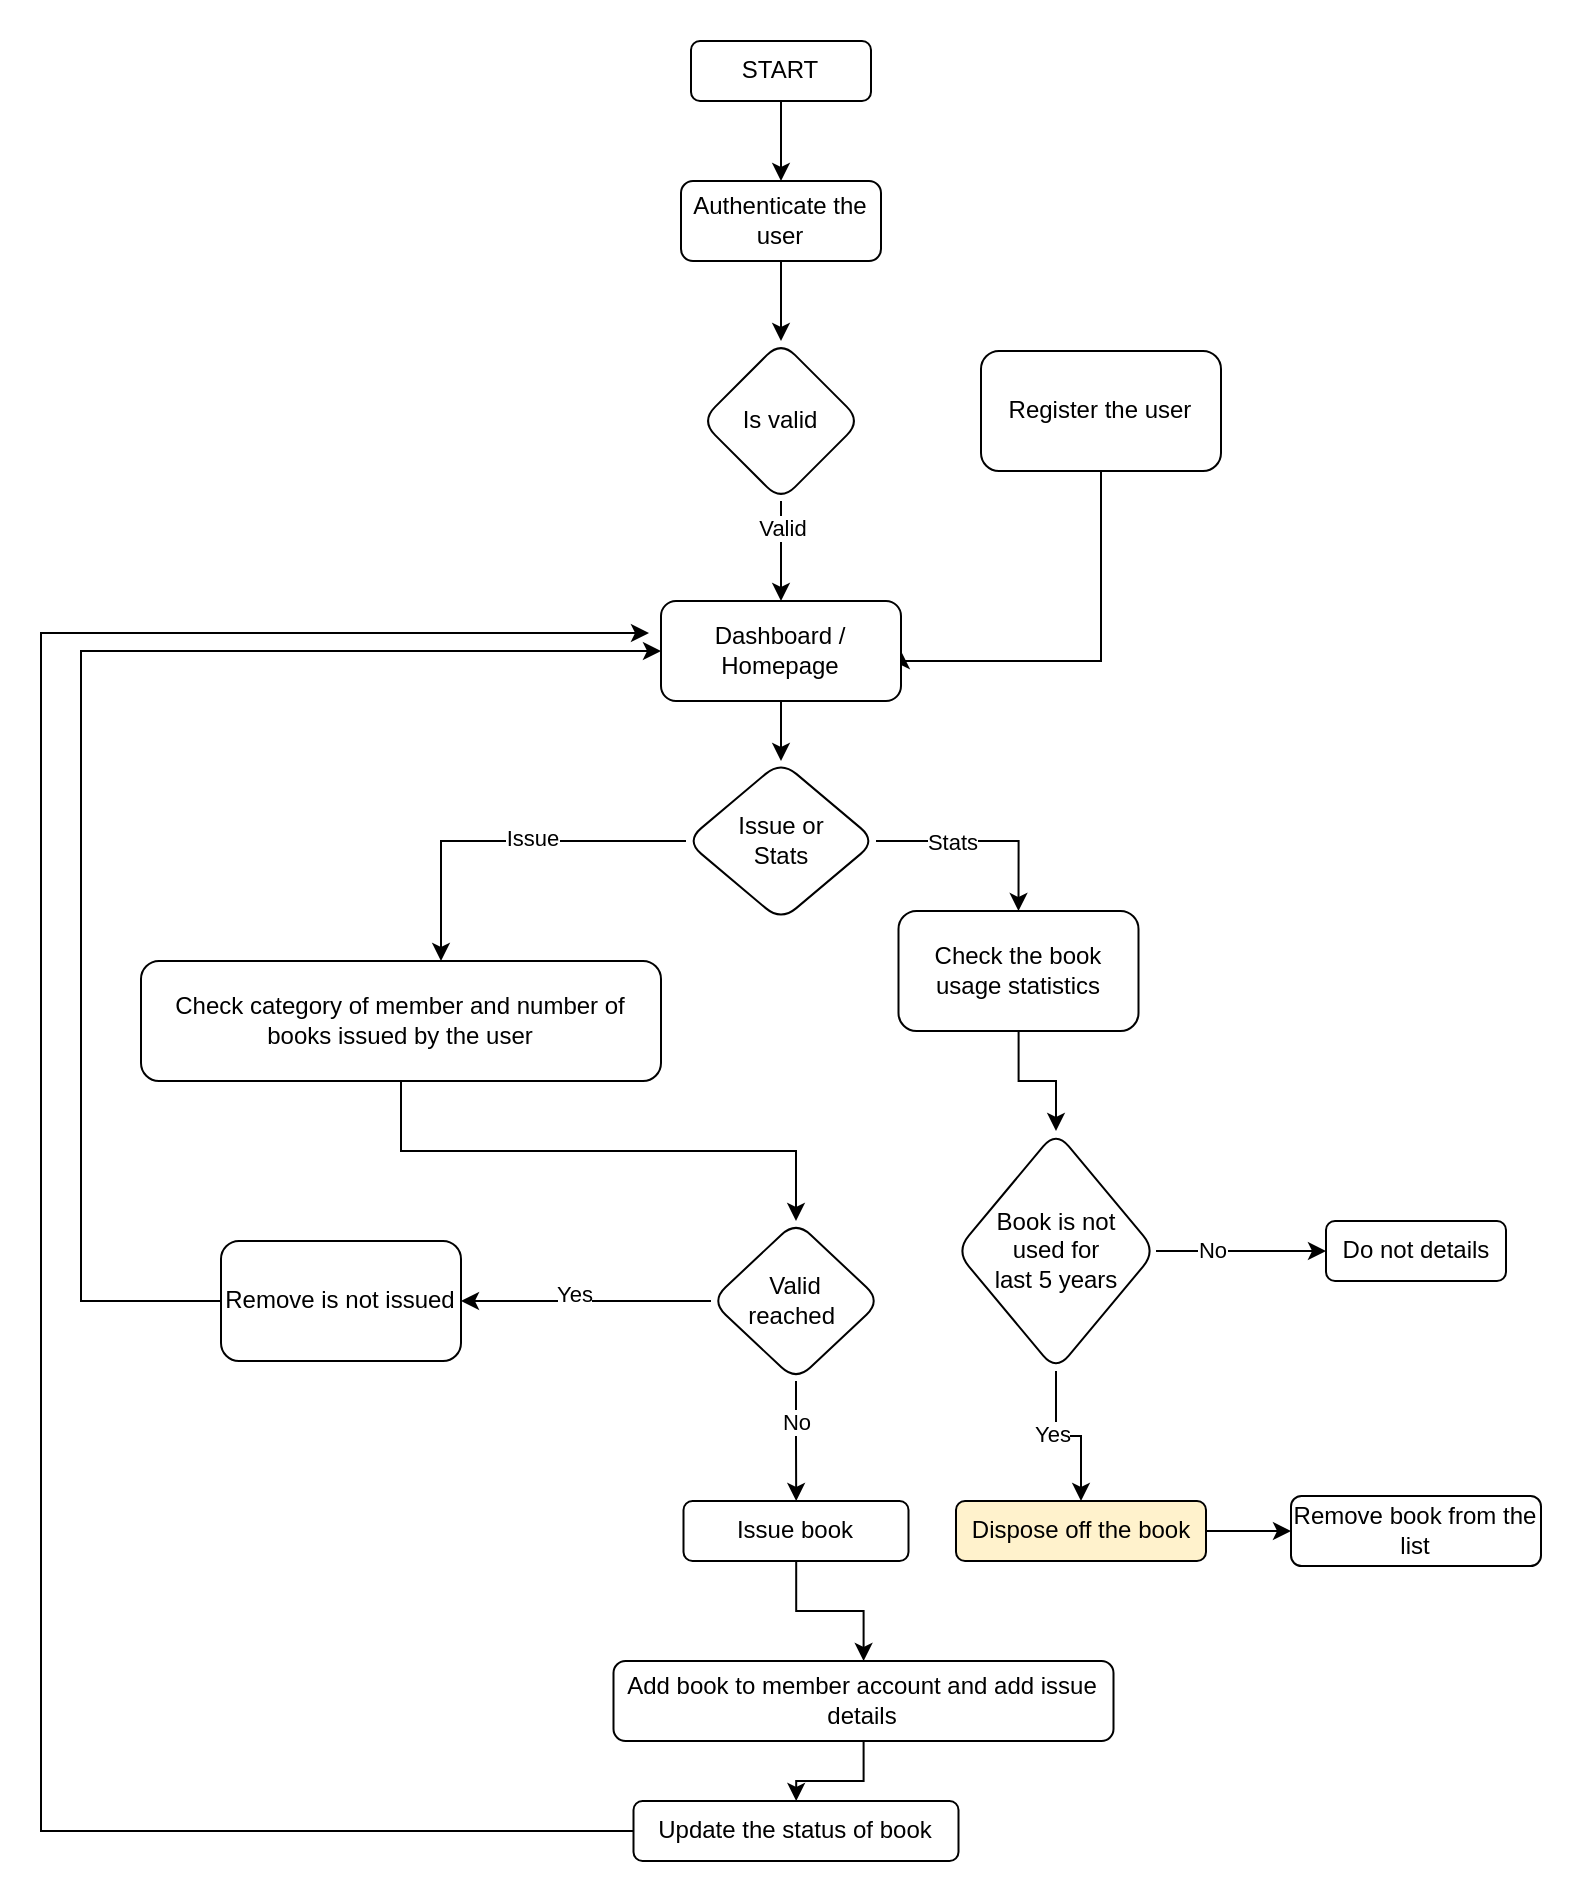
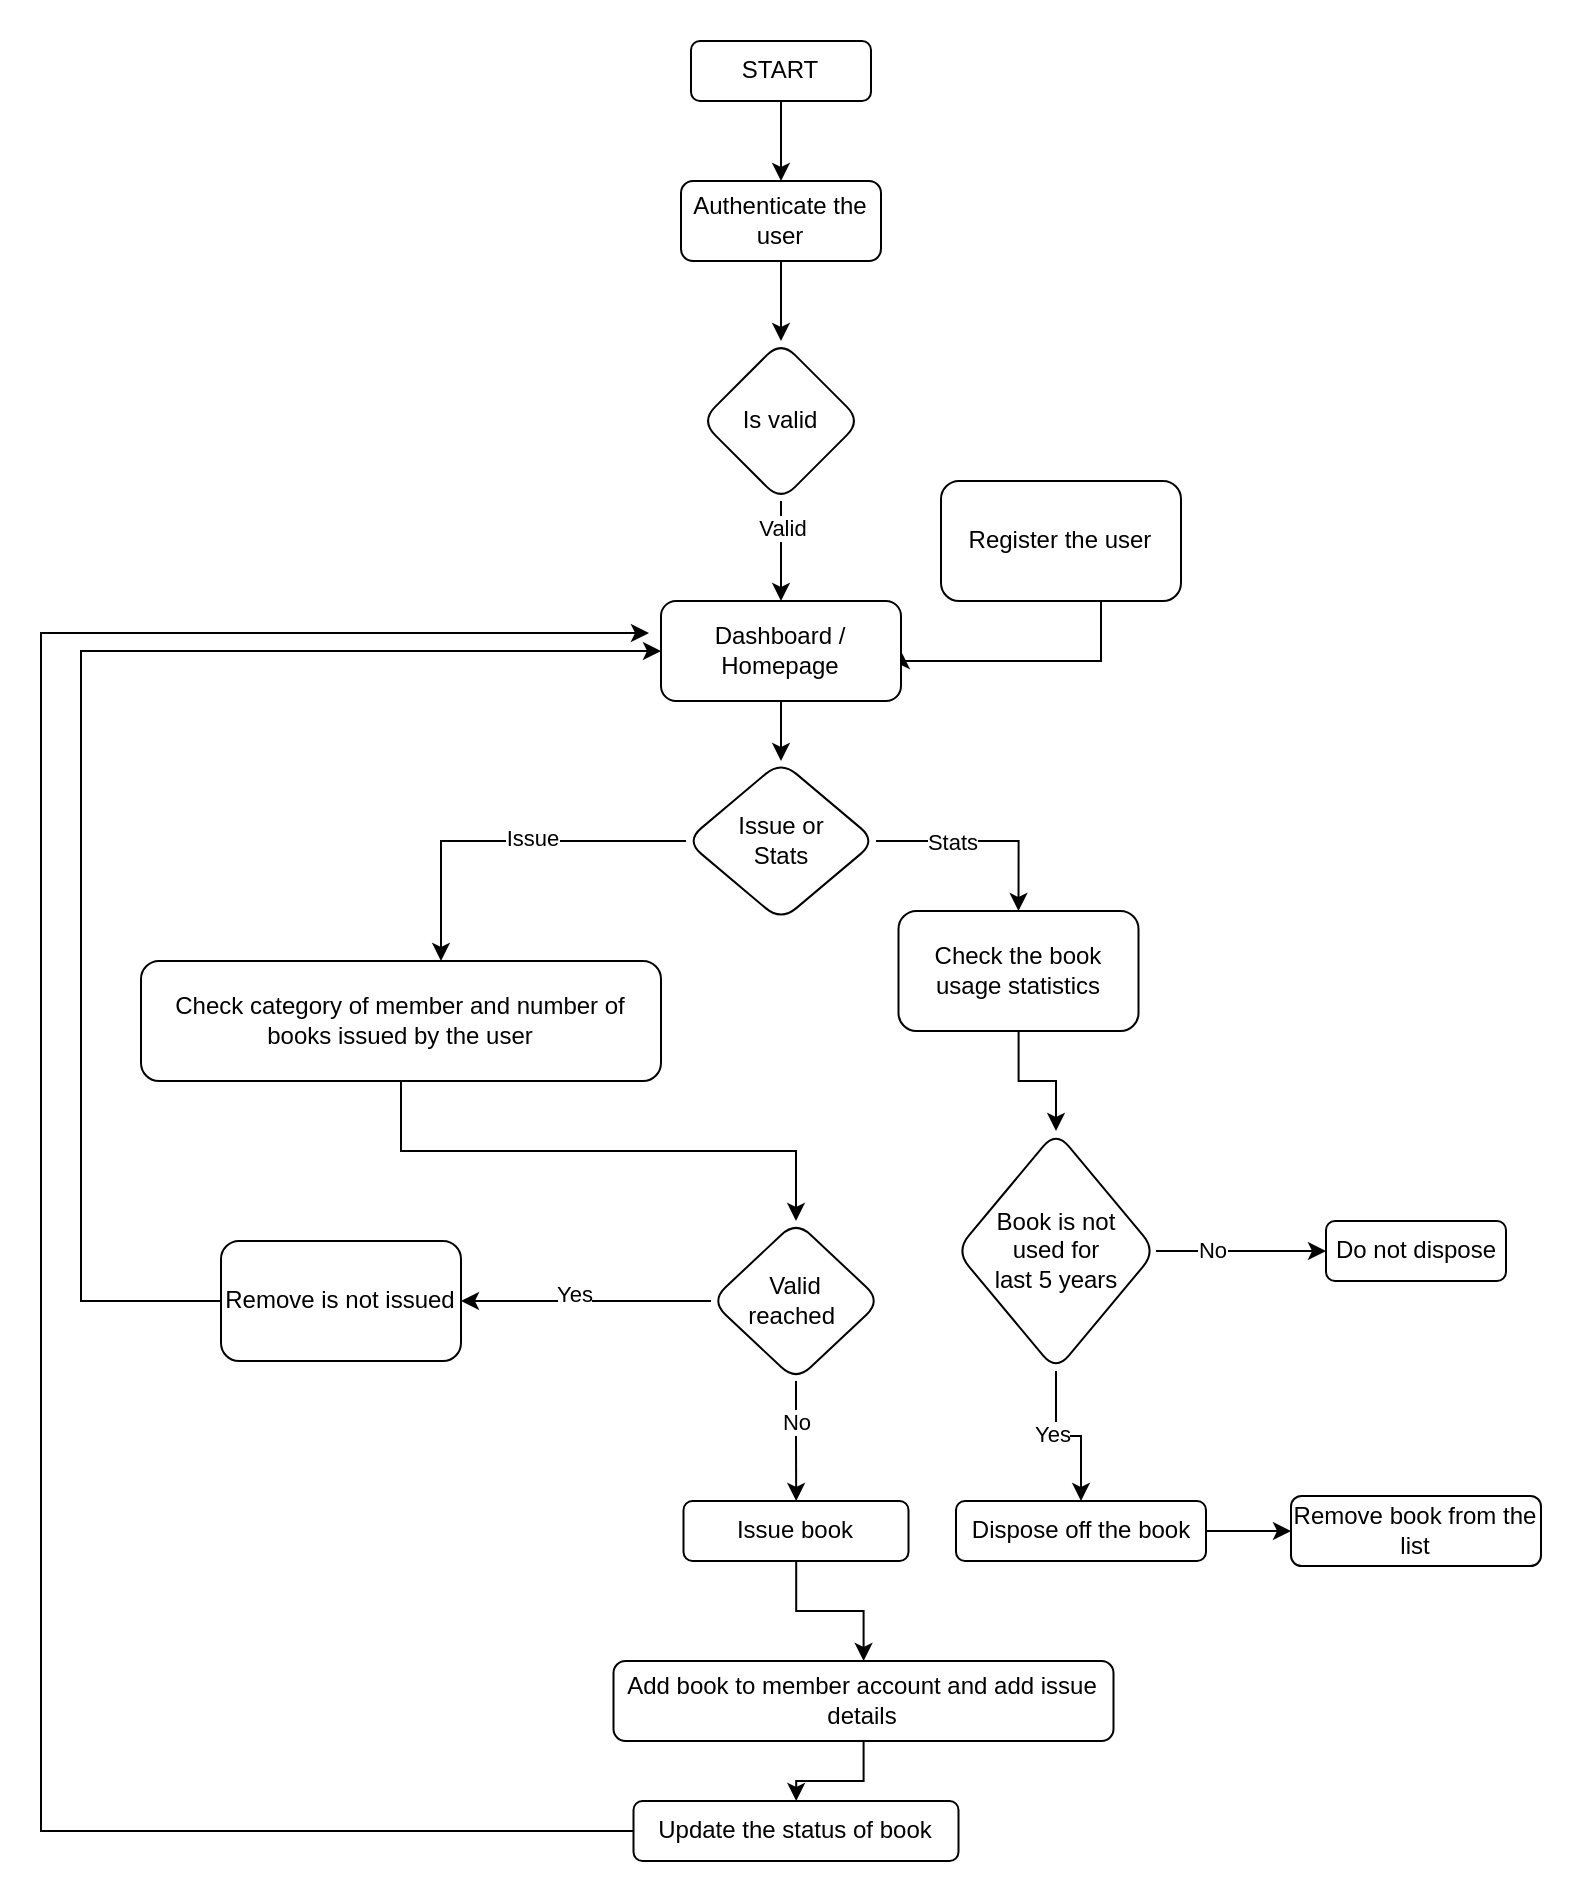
node "Register the user": moved (1101, 411) -> (1061, 541)
node "Do not details": label "Do not details" -> "Do not dispose"
node "Dispose off the book": fillcolor #fff2cc -> #ffffff
